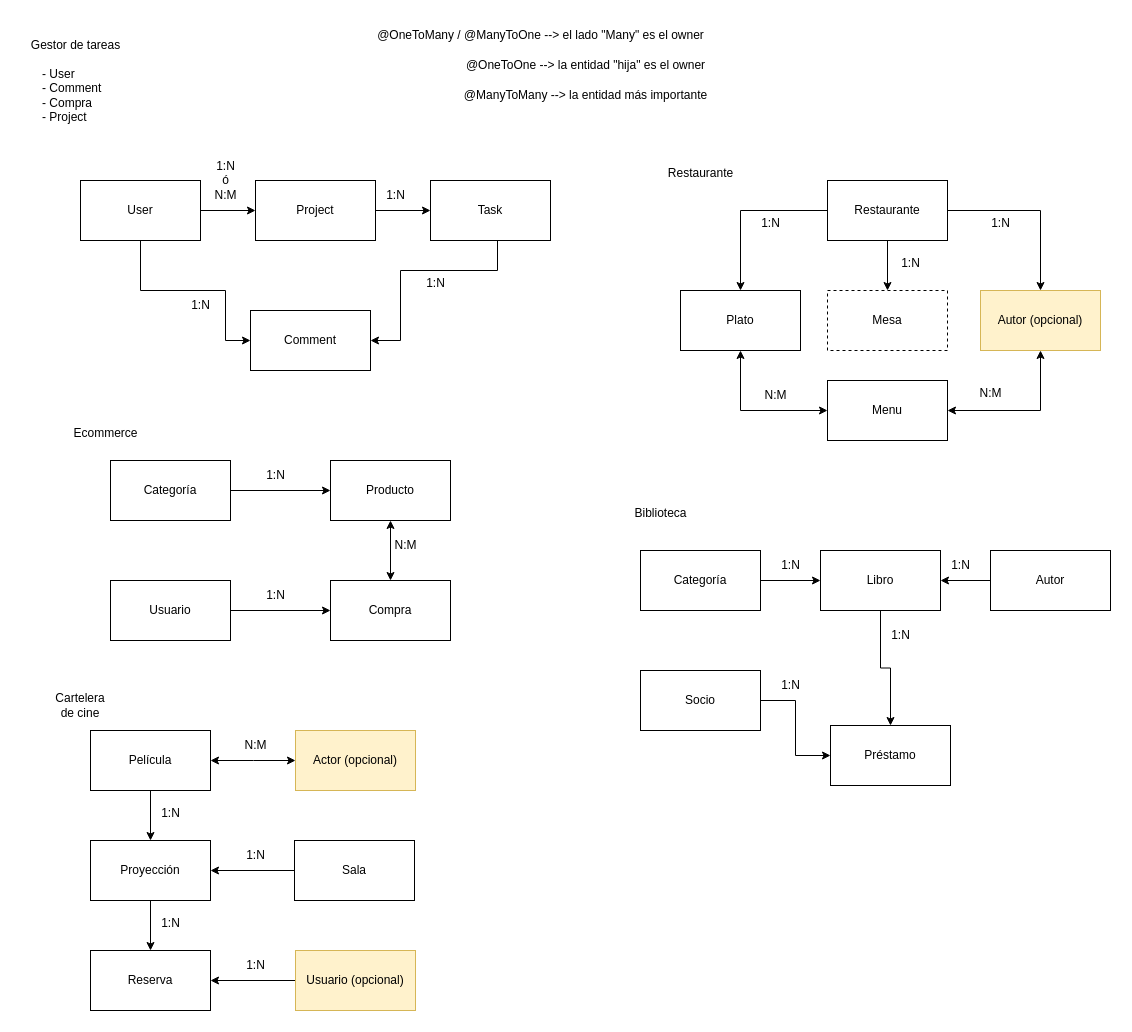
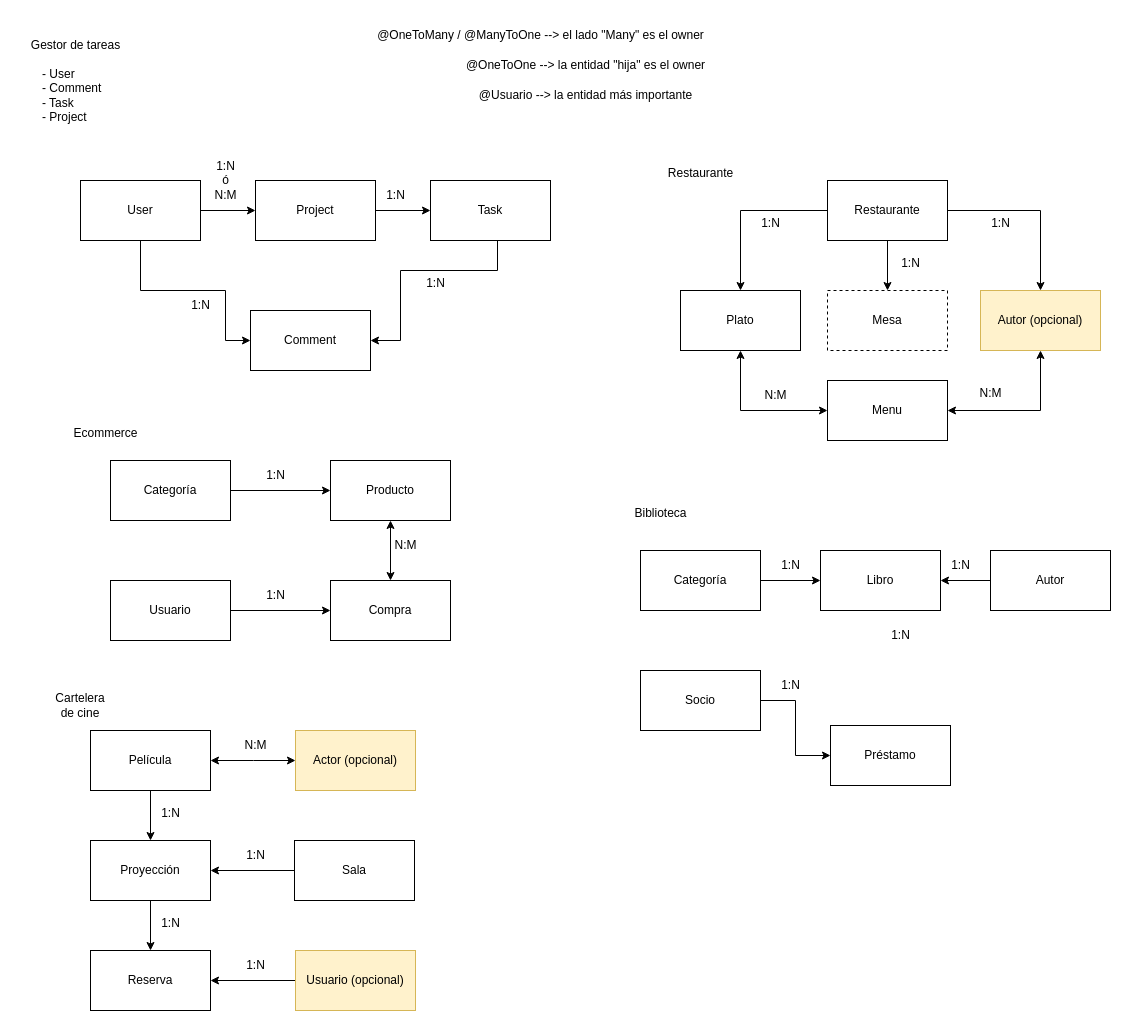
node "- User - Comment - Compra - Project": label "- User - Comment - Compra - Project" -> "- User - Comment - Task - Project"
node "@ManyToMany --> la entidad más importante": label "@ManyToMany --> la entidad más importante" -> "@Usuario --> la entidad más importante"
edge "Libro" -> "Préstamo": removed
